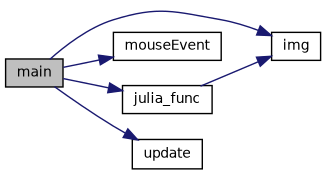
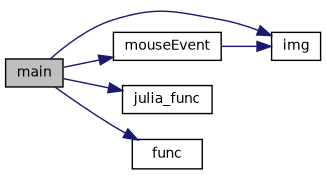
edge "julia_func" -> "img": now "mouseEvent" -> "img"
node "update": label "update" -> "func"
